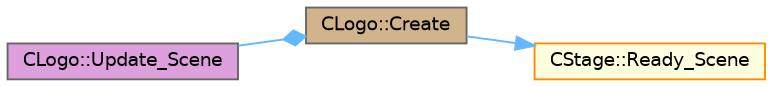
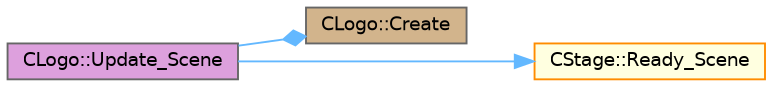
edge "CLogo::Create" -> "CStage::Ready_Scene": now "CLogo::Update_Scene" -> "CStage::Ready_Scene"
